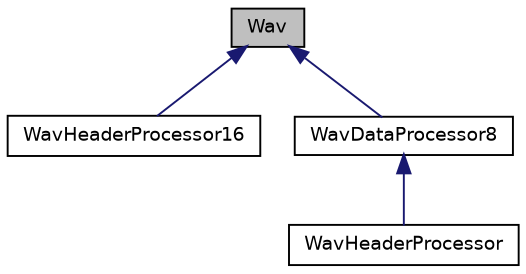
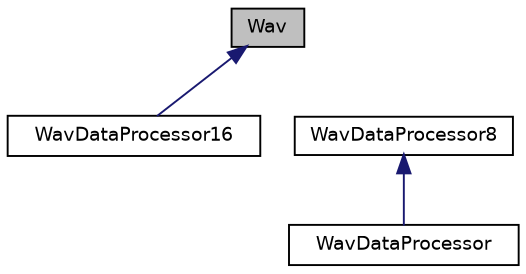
edge "WavDataProcessor8" -> "Wav": removed
node "WavHeaderProcessor16": label "WavHeaderProcessor16" -> "WavDataProcessor16"
node "WavHeaderProcessor": label "WavHeaderProcessor" -> "WavDataProcessor"
